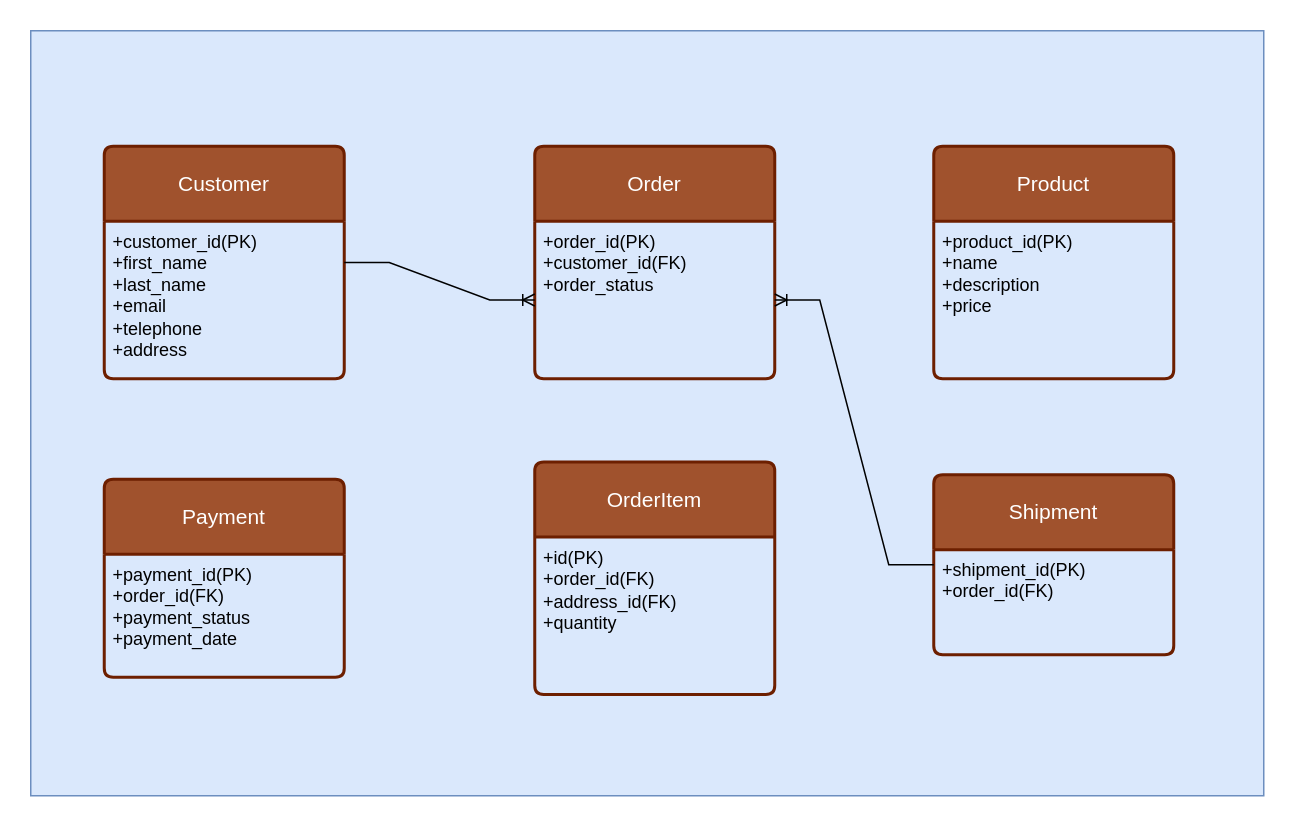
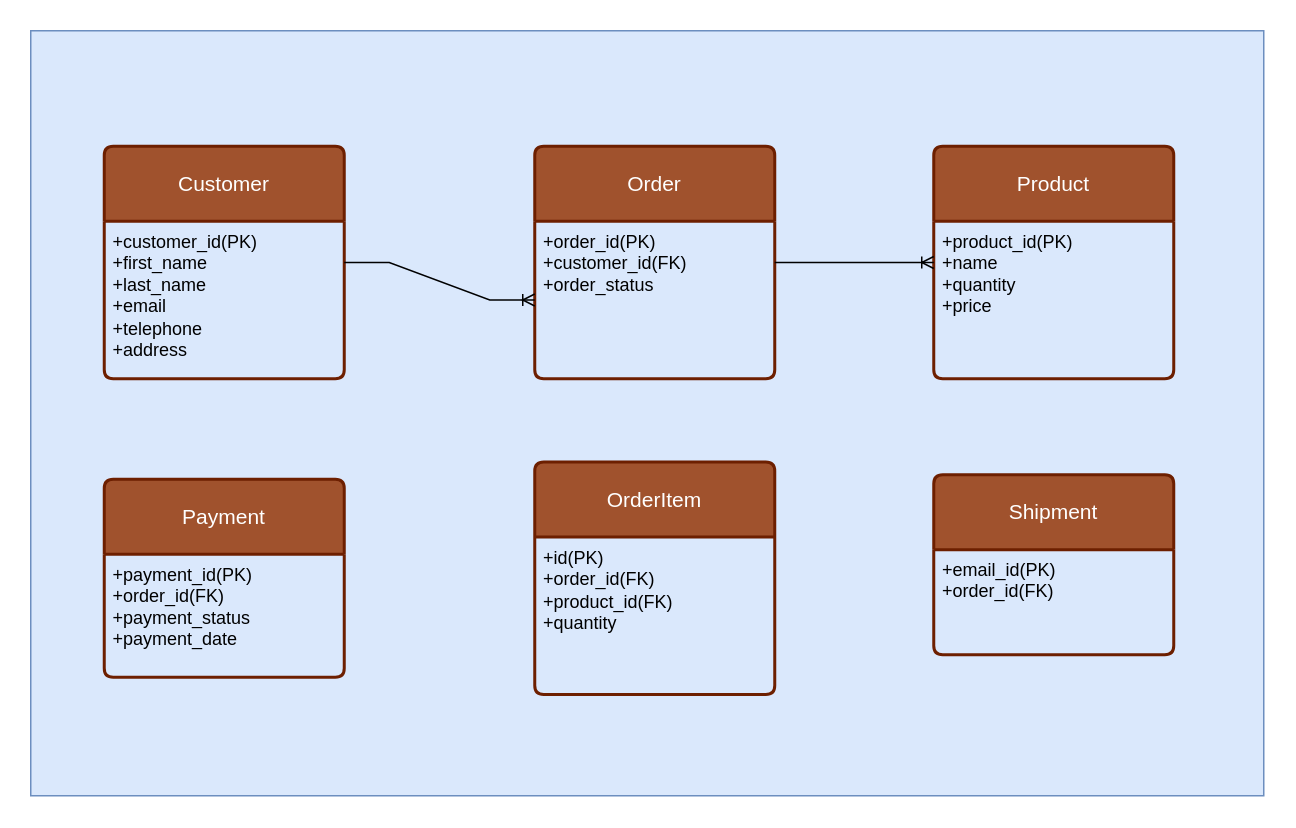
edge "Order" -> "Product": added
node "+product_id(PK) +name +description +price": label "+product_id(PK) +name +description +price" -> "+product_id(PK) +name +quantity +price"
edge "Shipment" -> "+order_id(PK) +customer_id(FK) +order_status": removed
node "+shipment_id(PK) +order_id(FK)": label "+shipment_id(PK) +order_id(FK)" -> "+email_id(PK) +order_id(FK)"
node "+id(PK) +order_id(FK) +address_id(FK) +quantity": label "+id(PK) +order_id(FK) +address_id(FK) +quantity" -> "+id(PK) +order_id(FK) +product_id(FK) +quantity"
